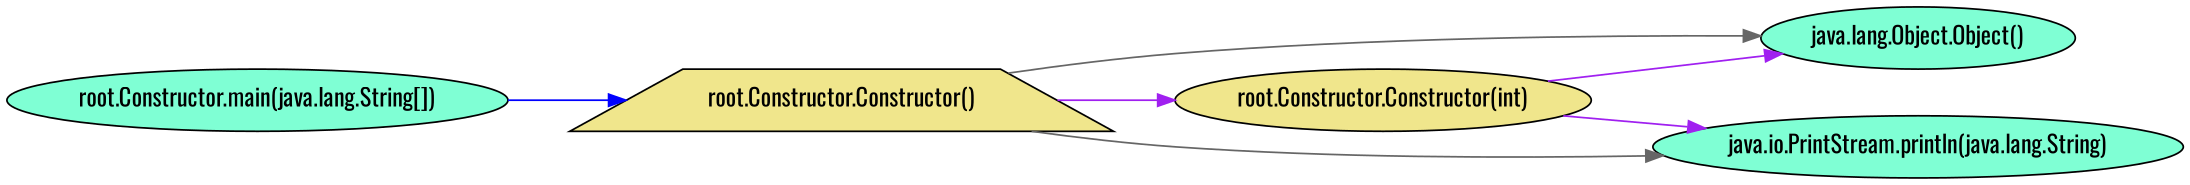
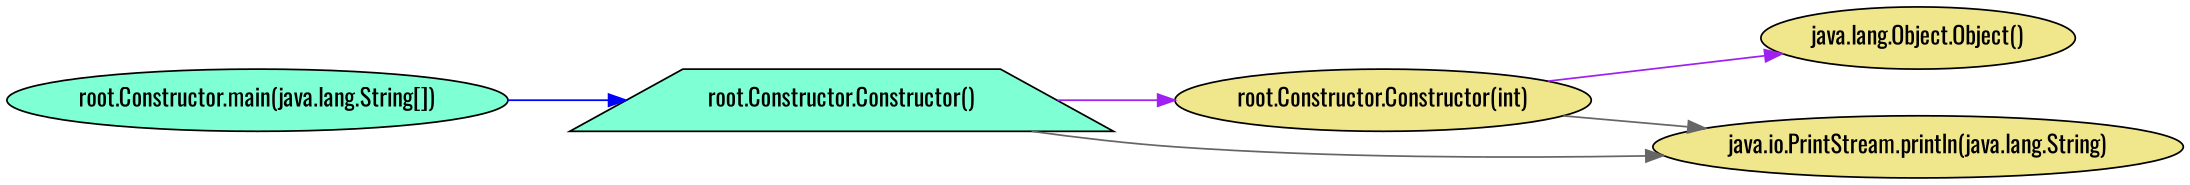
node "java.lang.Object.Object()": fillcolor aquamarine -> khaki
edge "root.Constructor.Constructor()" -> "java.lang.Object.Object()": removed
node "root.Constructor.Constructor()": fillcolor khaki -> aquamarine
edge "root.Constructor.Constructor(int)" -> "java.io.PrintStream.println(java.lang.String)": color purple -> gray40
node "java.io.PrintStream.println(java.lang.String)": fillcolor aquamarine -> khaki
